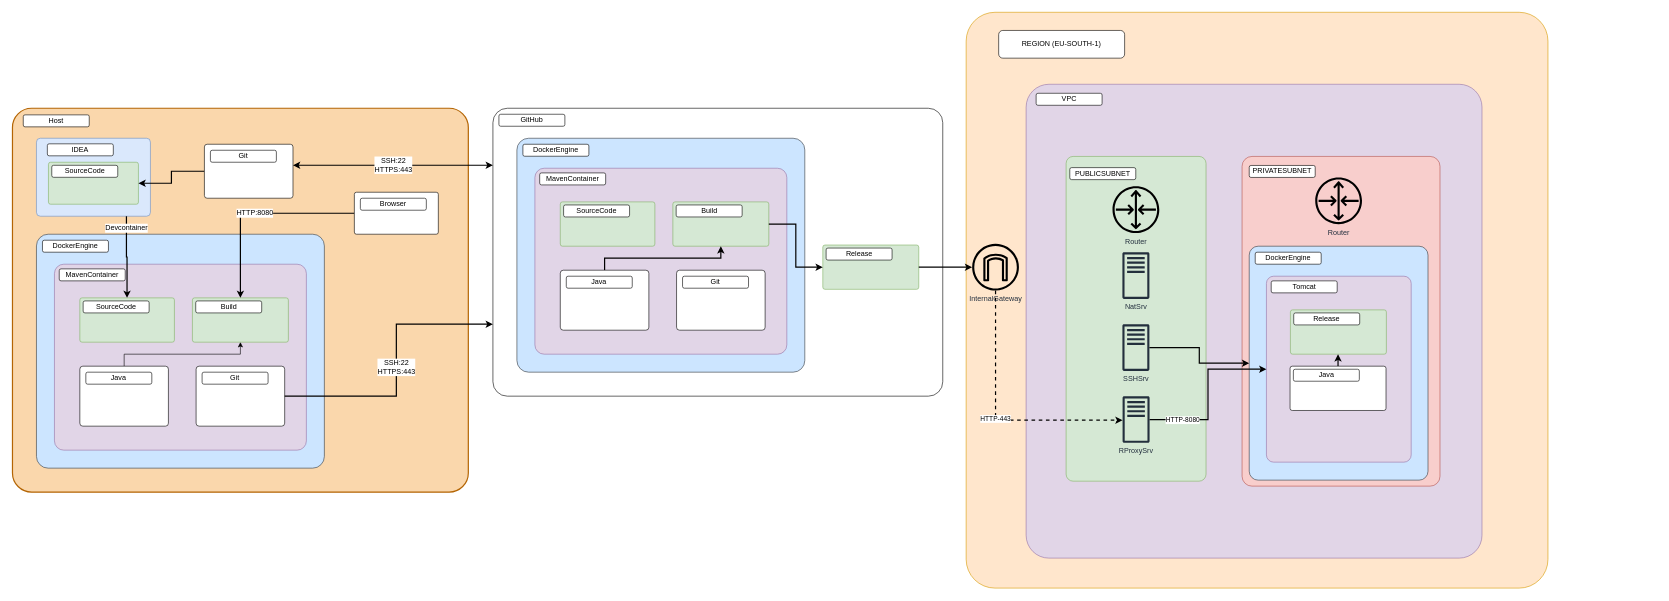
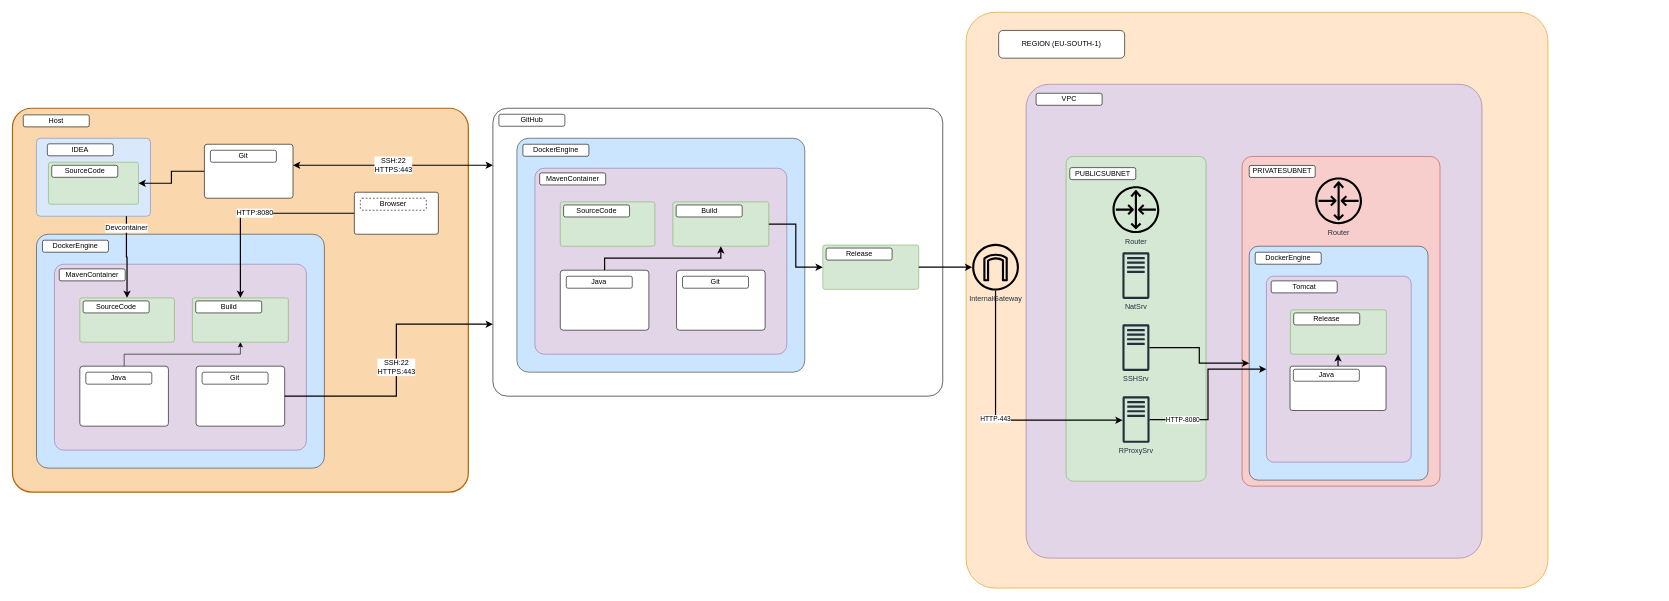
node "Browser": style solid -> dashed
edge "InternalGateway" -> "RProxySrv": style dashed -> solid
